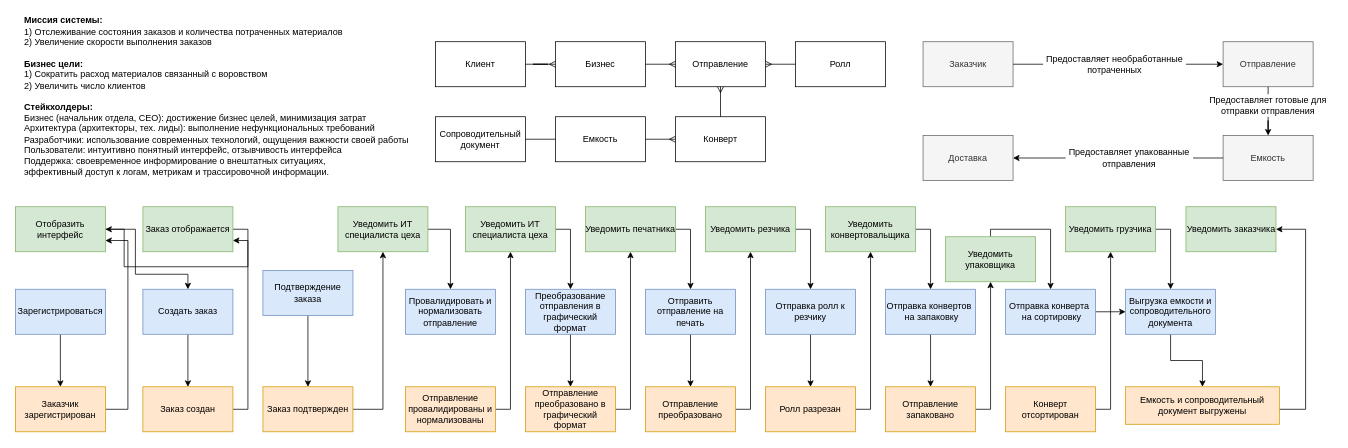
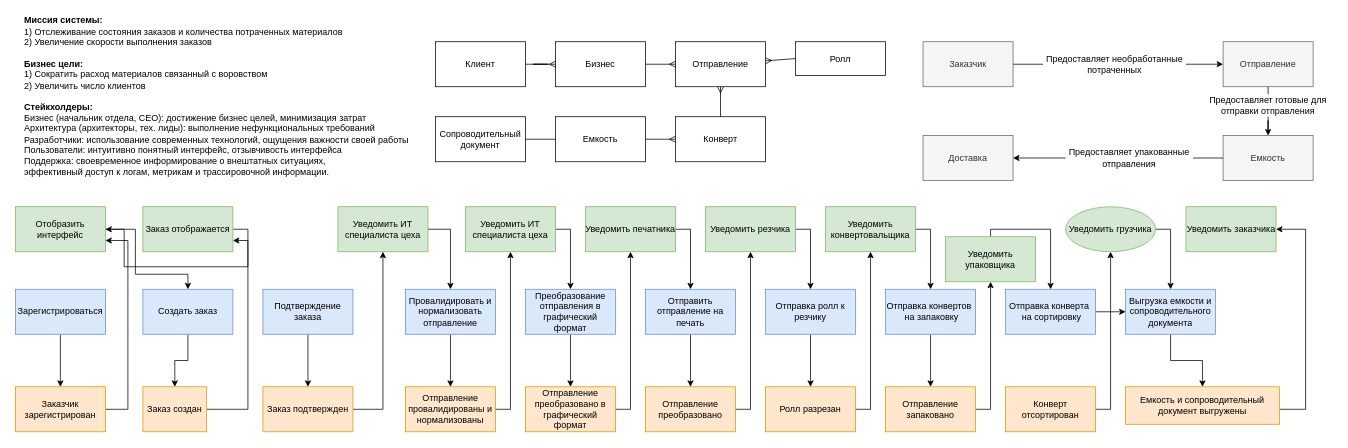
node "Ролл": size 90x45 -> 90x34
node "Уведомить грузчика": shape rectangle -> ellipse
node "Подтверждение заказа": moved (308, 293) -> (308, 312)
edge "Провалидировать и нормализовать отправление" -> "Отправление провалидированы и нормализованы": added
node "Заказ создан": size 90x45 -> 64x45
